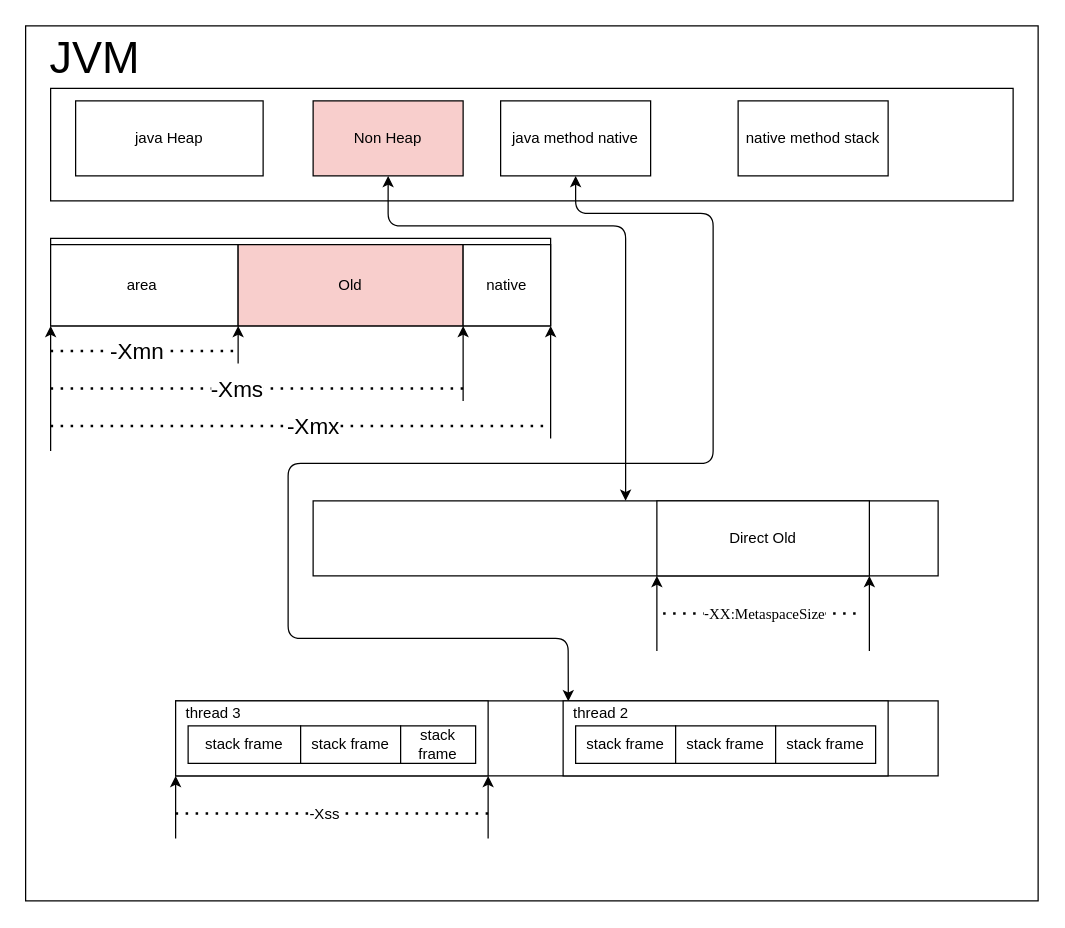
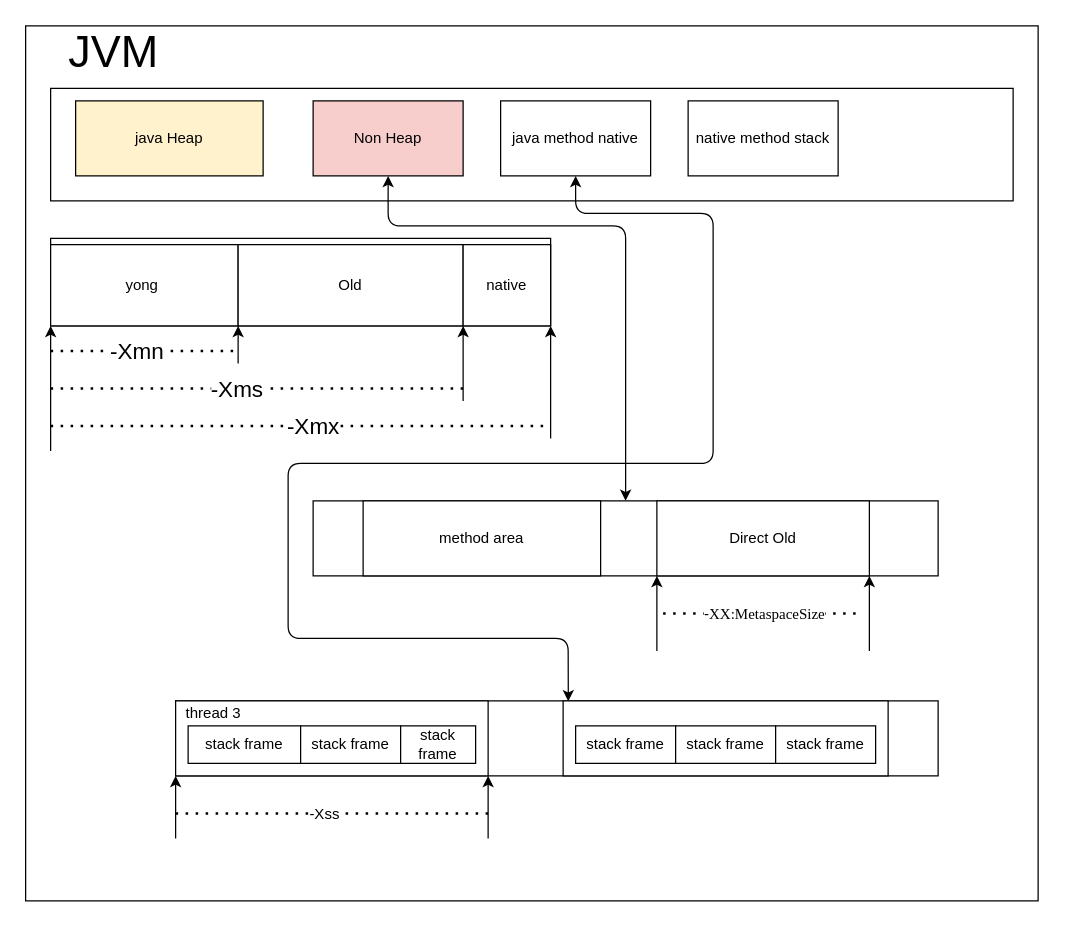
node "JVM": moved (94, 57) -> (113, 51)
node "java Heap": fillcolor #ffffff -> #fff2cc
node "native method stack": moved (813, 138) -> (763, 138)
node "Old": fillcolor #f8cecc -> #ffffff
node "area": label "area" -> "yong"
node "method area": added
node "thread 2": removed
